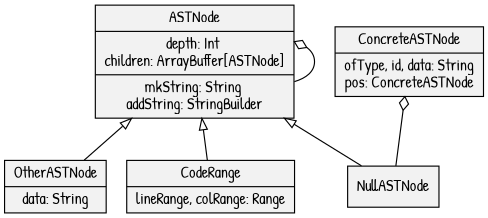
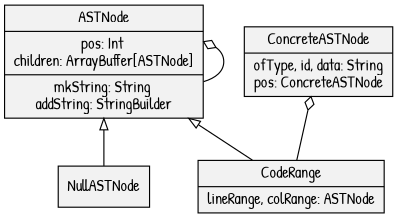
node "ASTNode": text "depth: Int" -> "pos: Int"
edge "NullASTNode" -> "ConcreteASTNode": now "CodeRange" -> "ConcreteASTNode"
node "OtherASTNode": removed
node "CodeRange": text "lineRange, colRange: Range" -> "lineRange, colRange: ASTNode"
